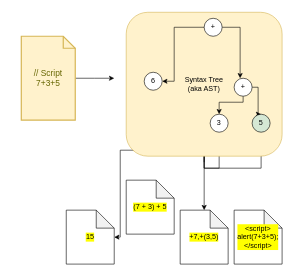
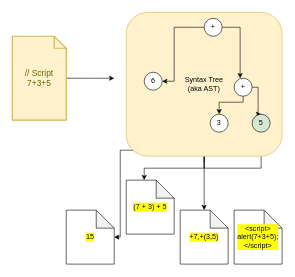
node "// Script 7+3+5": moved (48, 78) -> (39, 78)
edge "Syntax Tree (aka AST)" -> "3": now "Syntax Tree (aka AST)" -> "(7 + 3) + 5"
